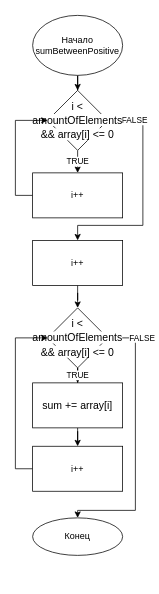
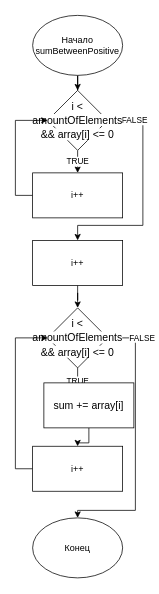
node "sum += array[i]": moved (78, 405) -> (89, 405)
node "Конец": size 90x38 -> 90x60
